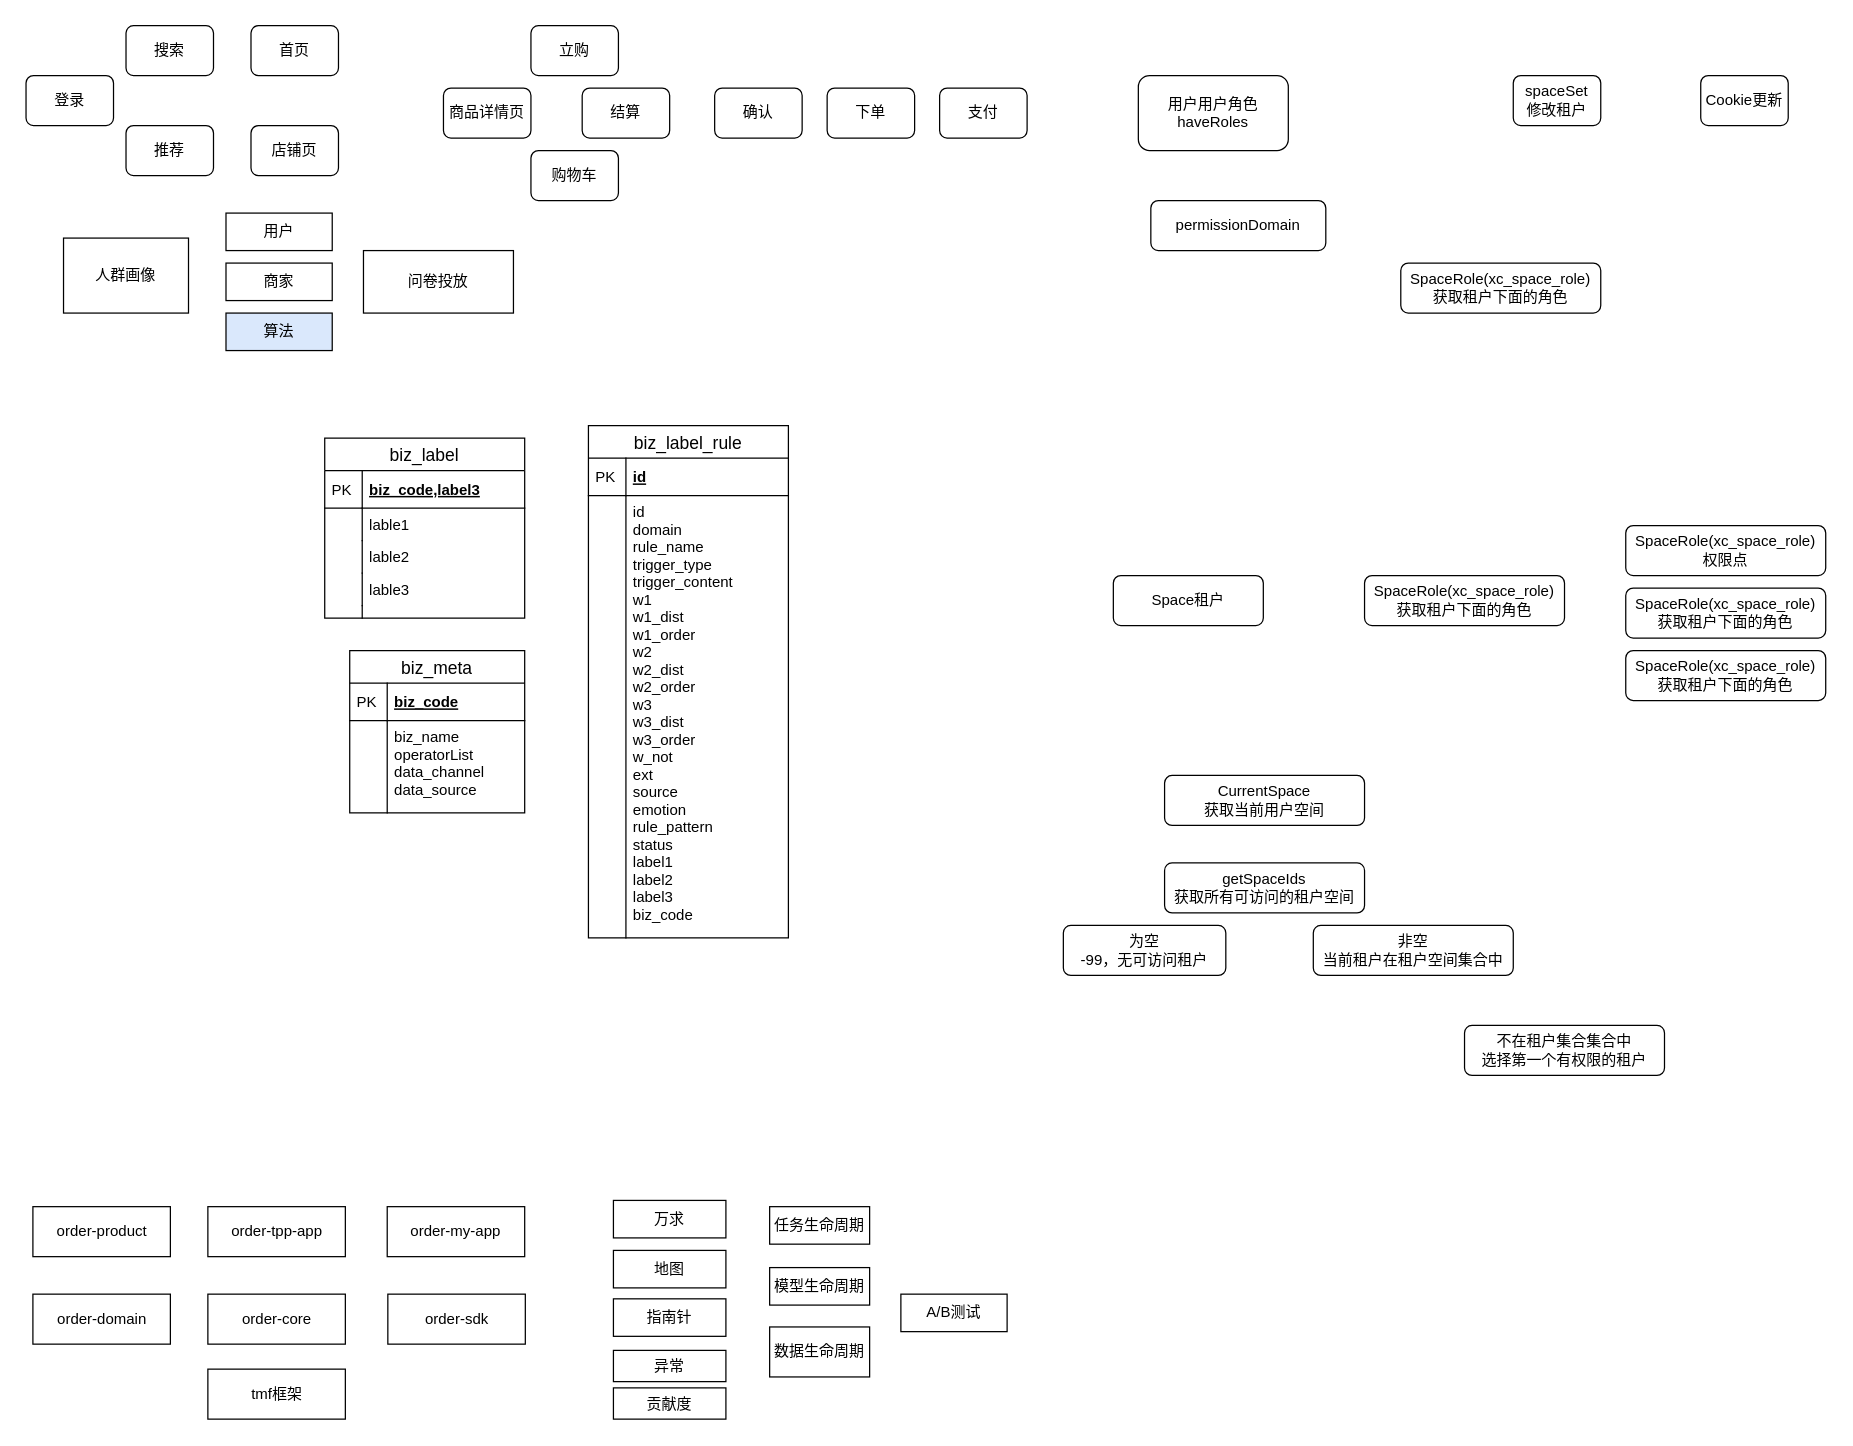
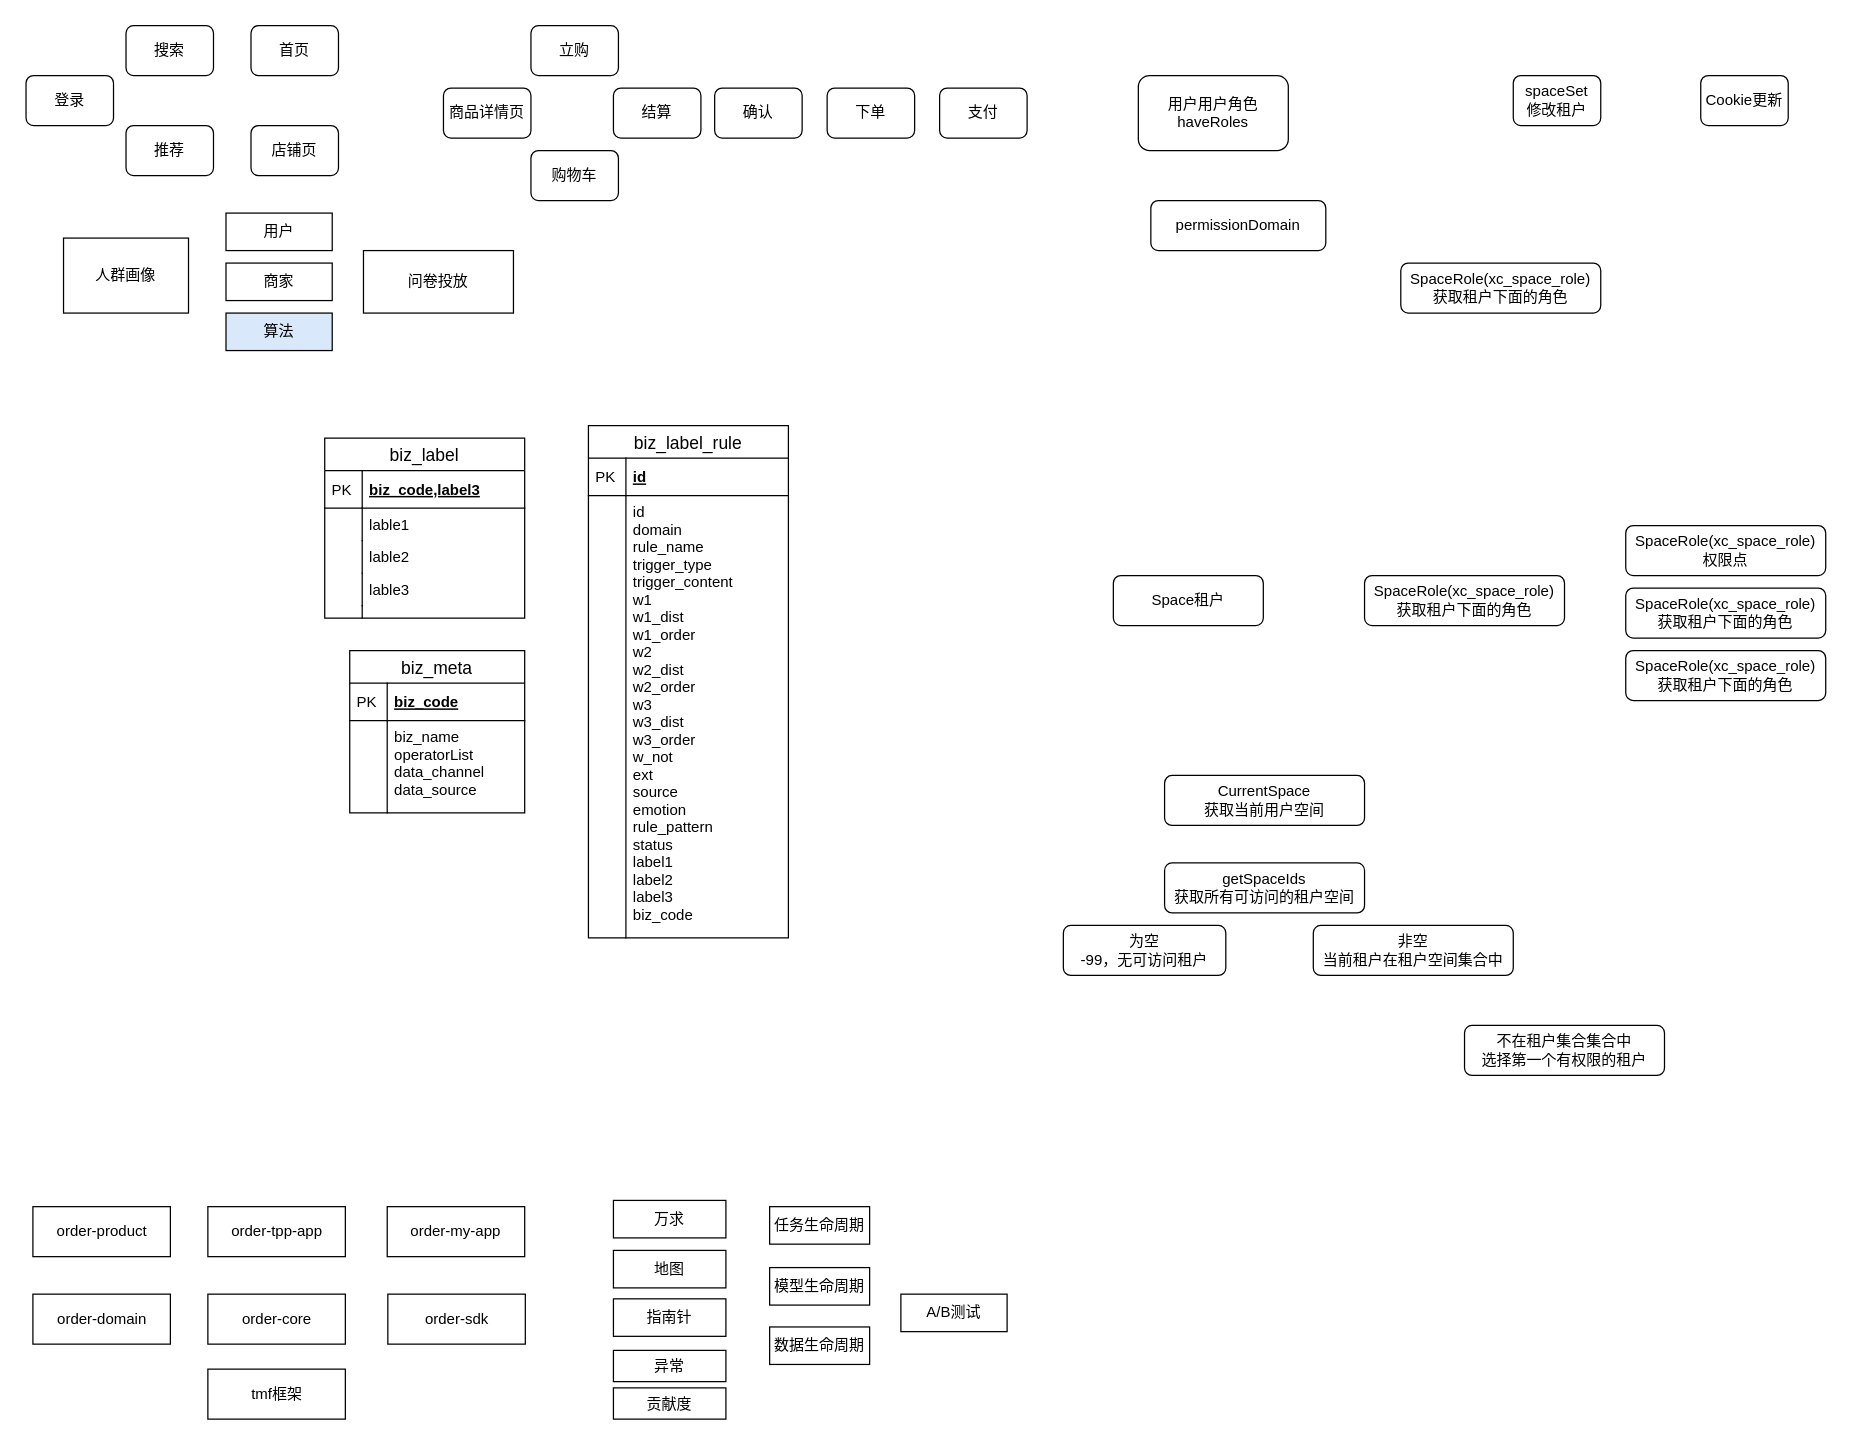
node "结算": moved (626, 113) -> (657, 113)
node "数据生命周期": size 100x50 -> 100x38
